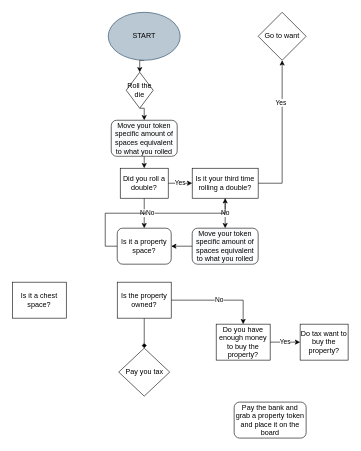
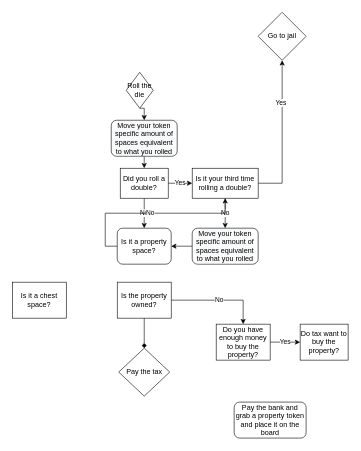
node "START": removed
node "Go to want": label "Go to want" -> "Go to jail"
edge "START" -> "Roll the die": removed
node "Pay you tax": label "Pay you tax" -> "Pay the tax"
